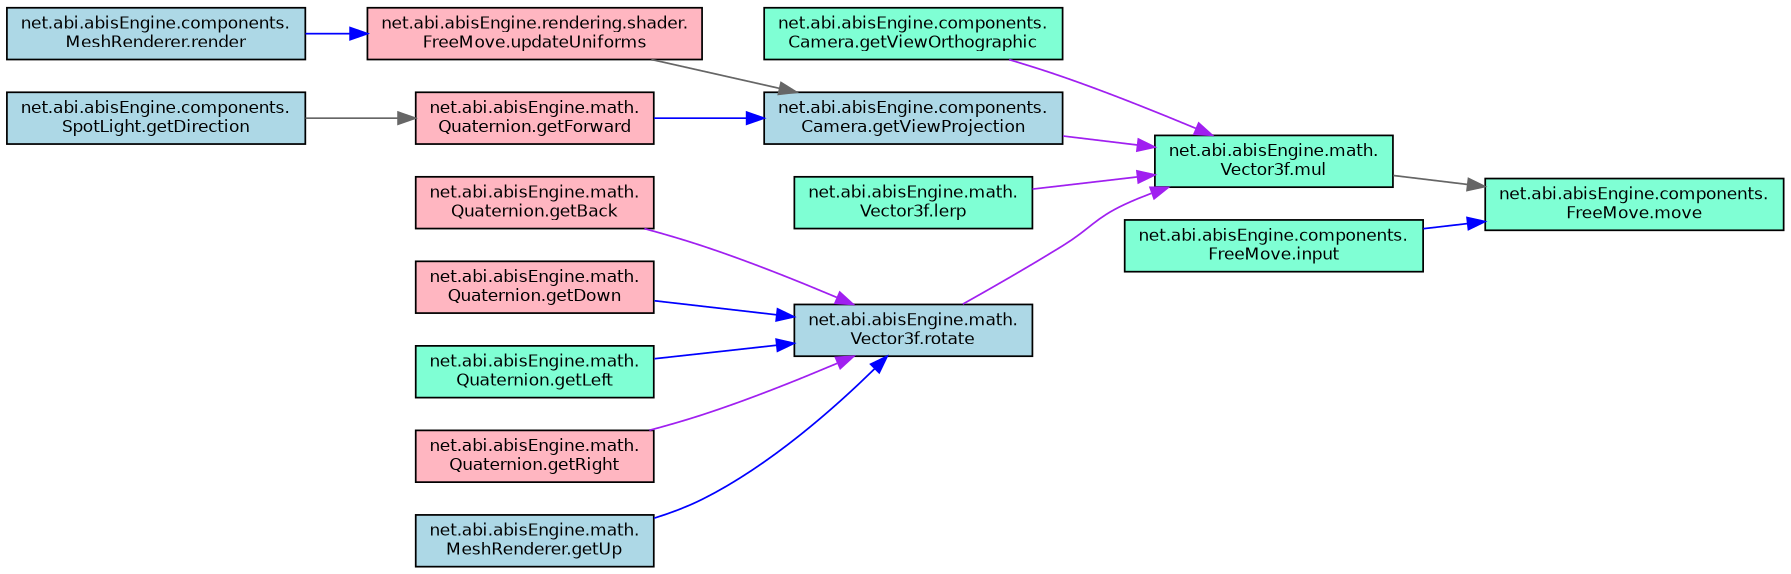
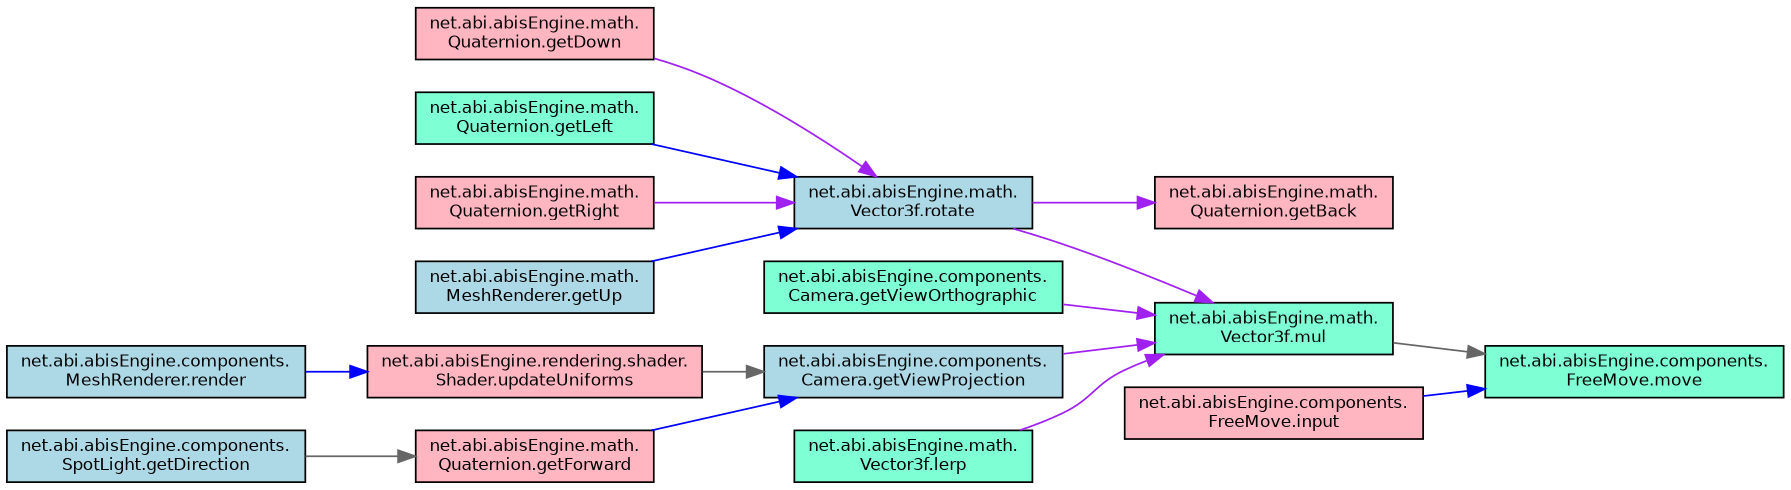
node "net.abi.abisEngine.rendering.shader. FreeMove.updateUniforms": label "net.abi.abisEngine.rendering.shader. FreeMove.updateUniforms" -> "net.abi.abisEngine.rendering.shader. Shader.updateUniforms"
node "net.abi.abisEngine.components. FreeMove.input": fillcolor aquamarine -> lightpink
edge "net.abi.abisEngine.math. Quaternion.getBack" -> "net.abi.abisEngine.math. Vector3f.rotate": reversed
edge "net.abi.abisEngine.math. Quaternion.getDown" -> "net.abi.abisEngine.math. Vector3f.rotate": color blue -> purple
